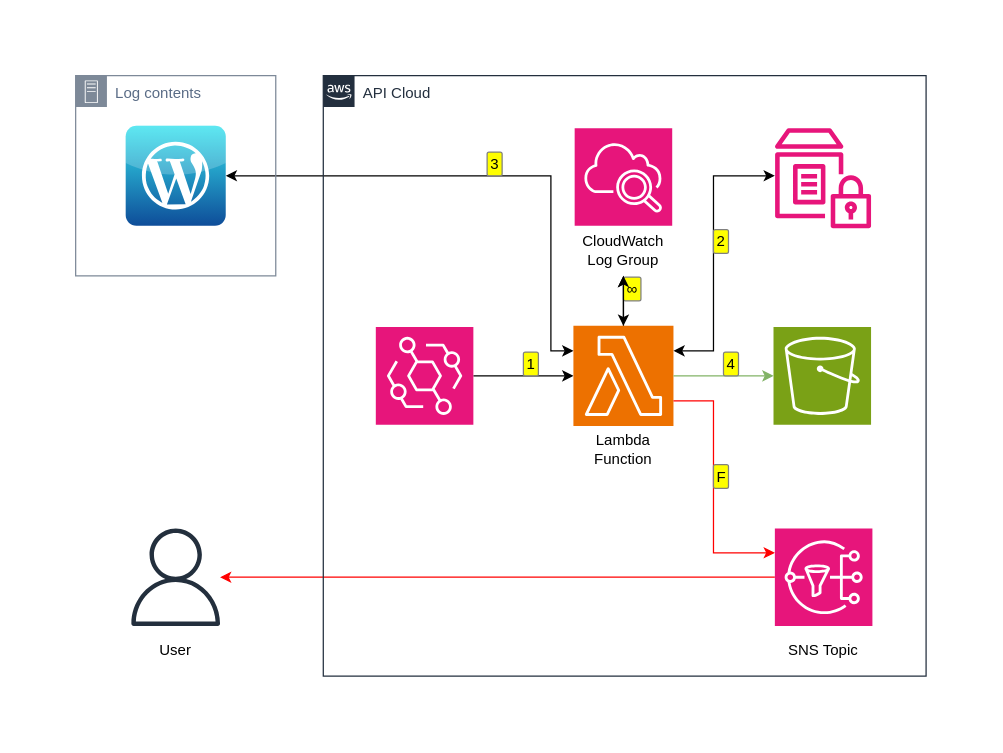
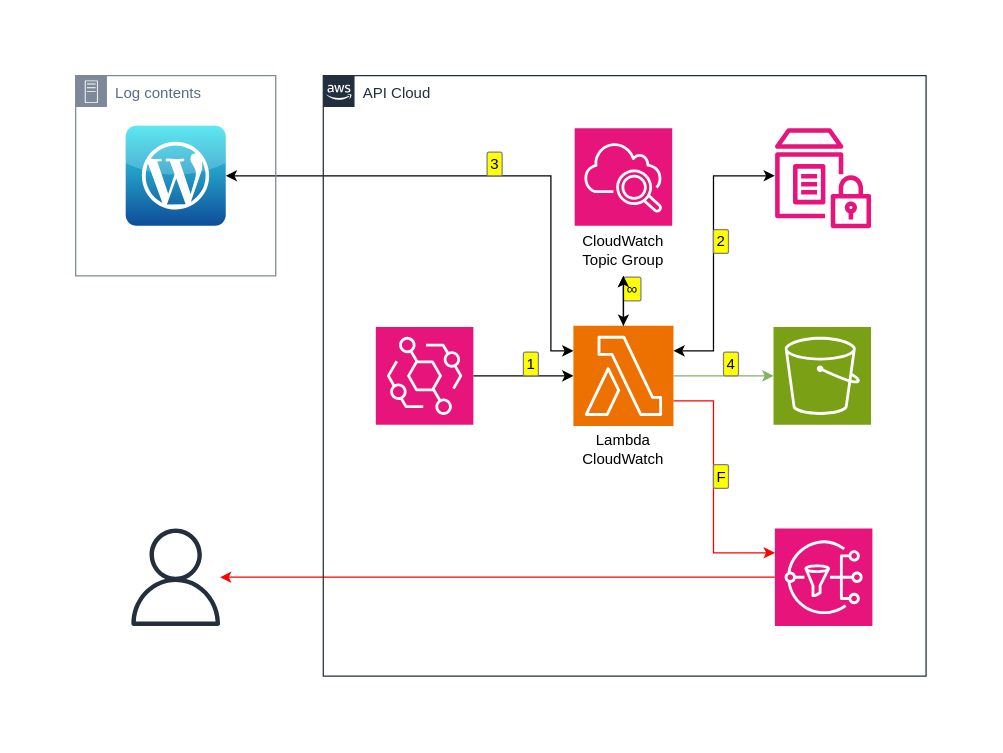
node "CloudWatch Log Group": label "CloudWatch Log Group" -> "CloudWatch Topic Group"
node "Lambda Function": label "Lambda Function" -> "Lambda CloudWatch"
node "User": removed
node "SNS Topic": removed
